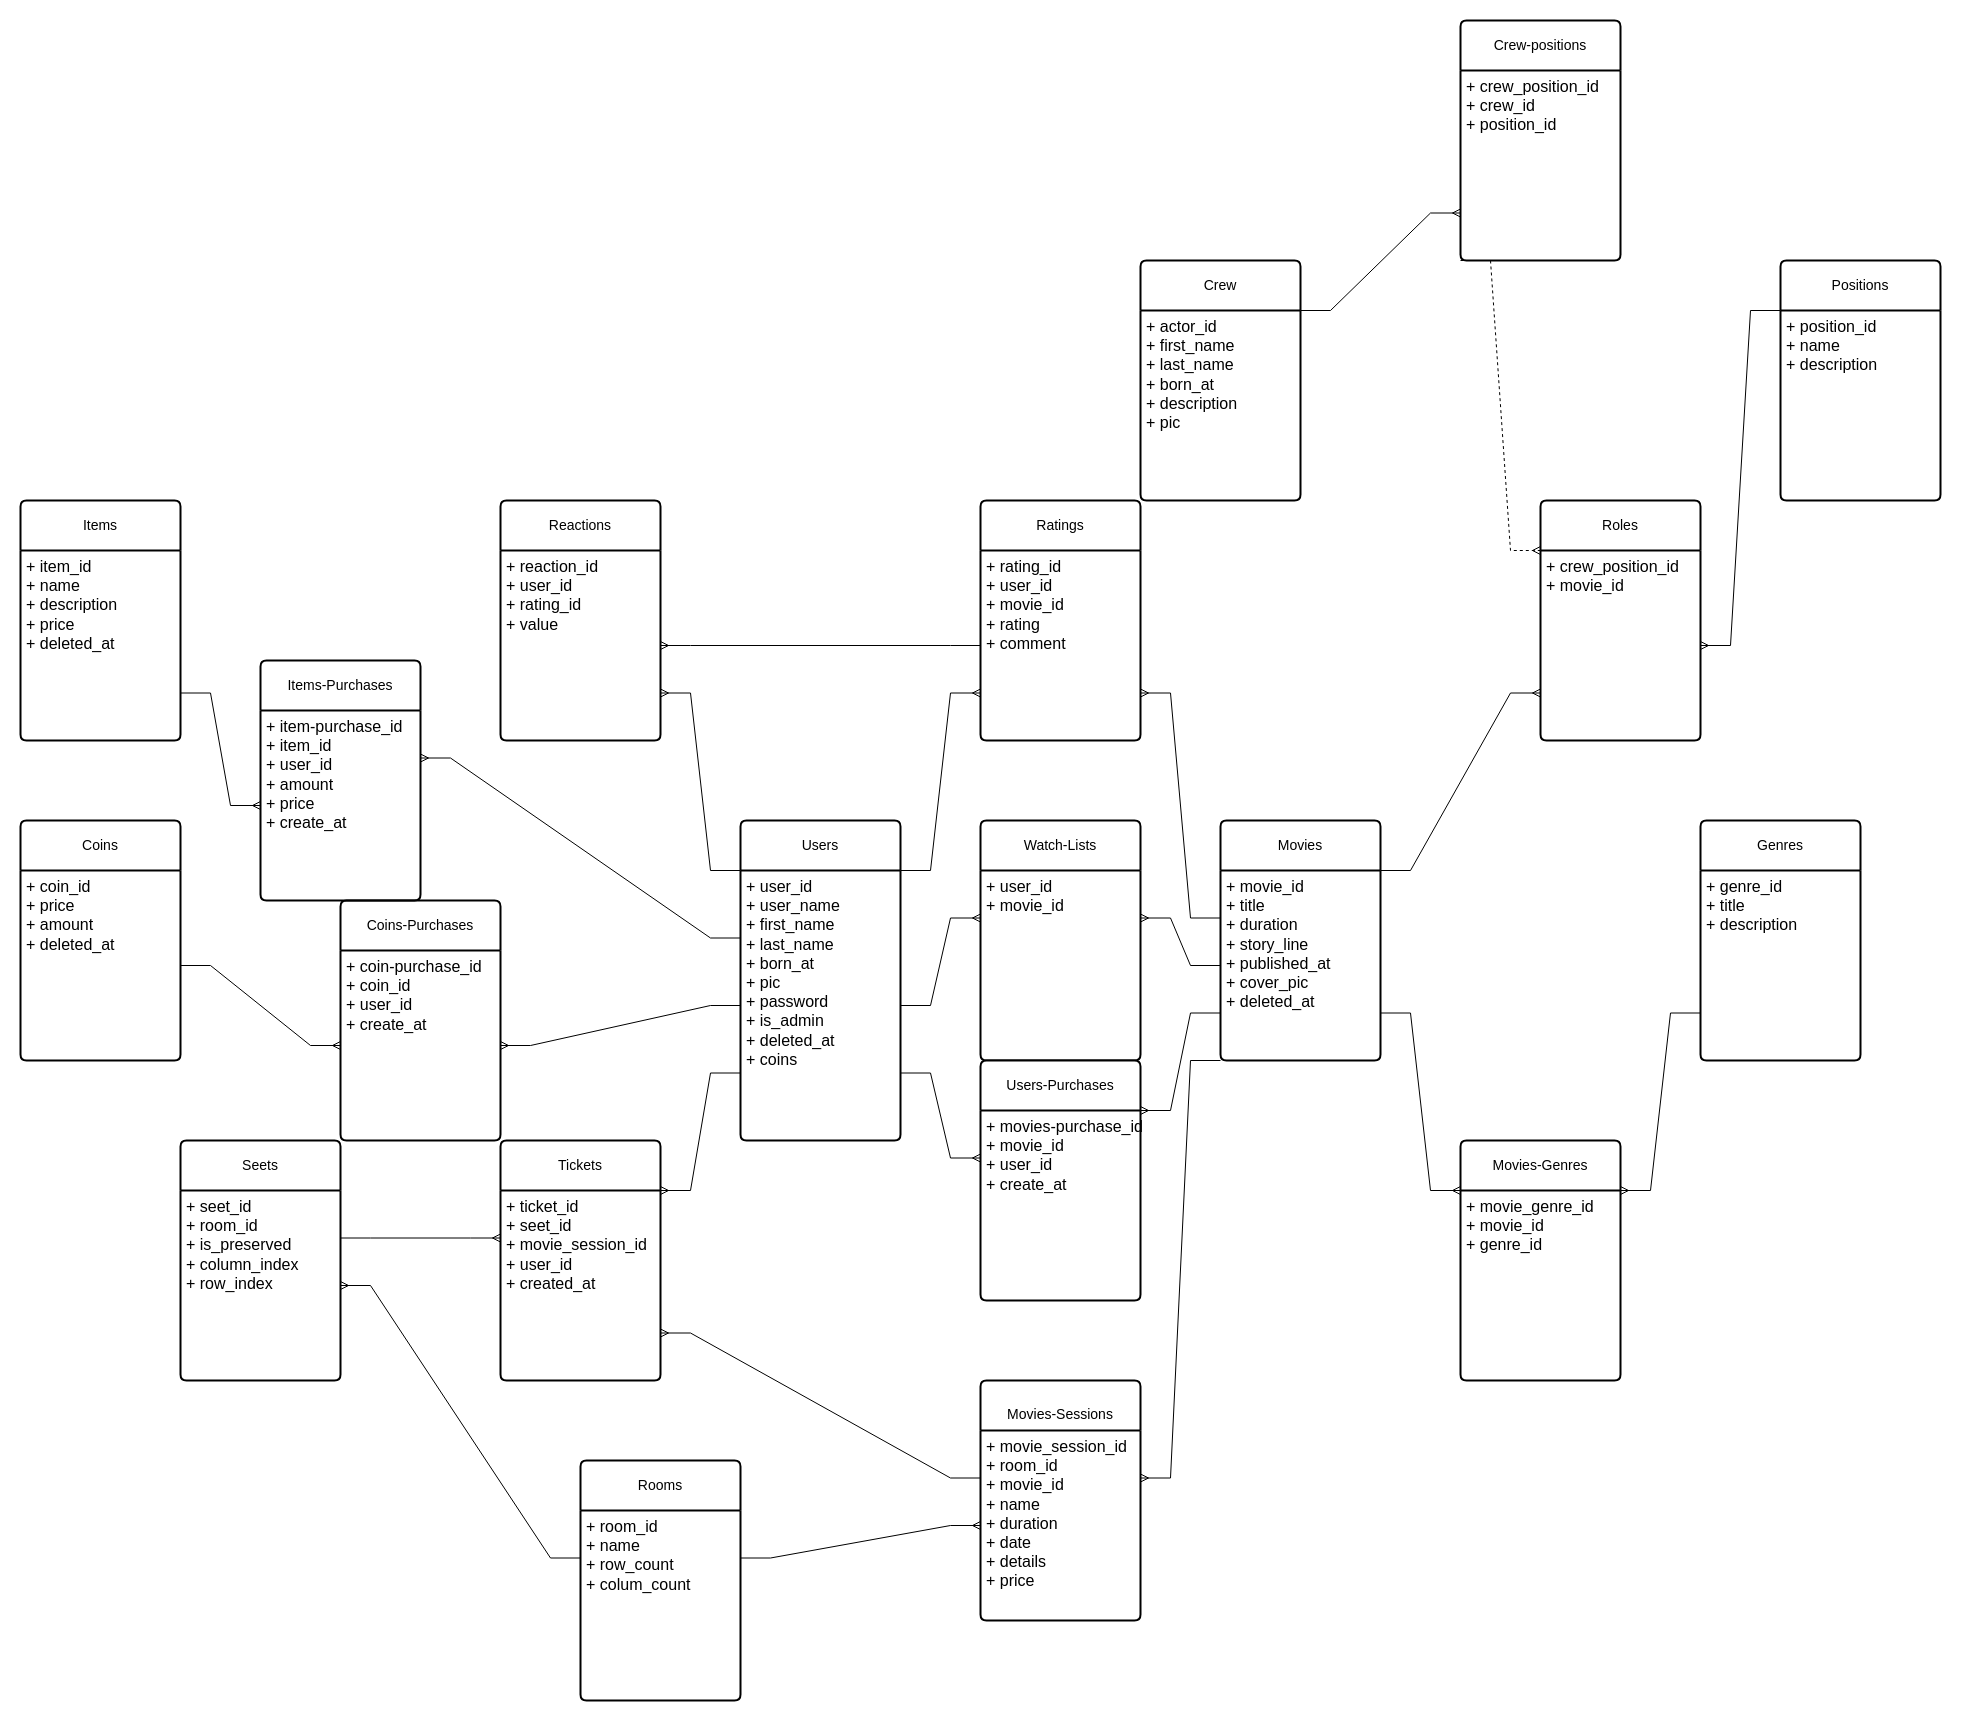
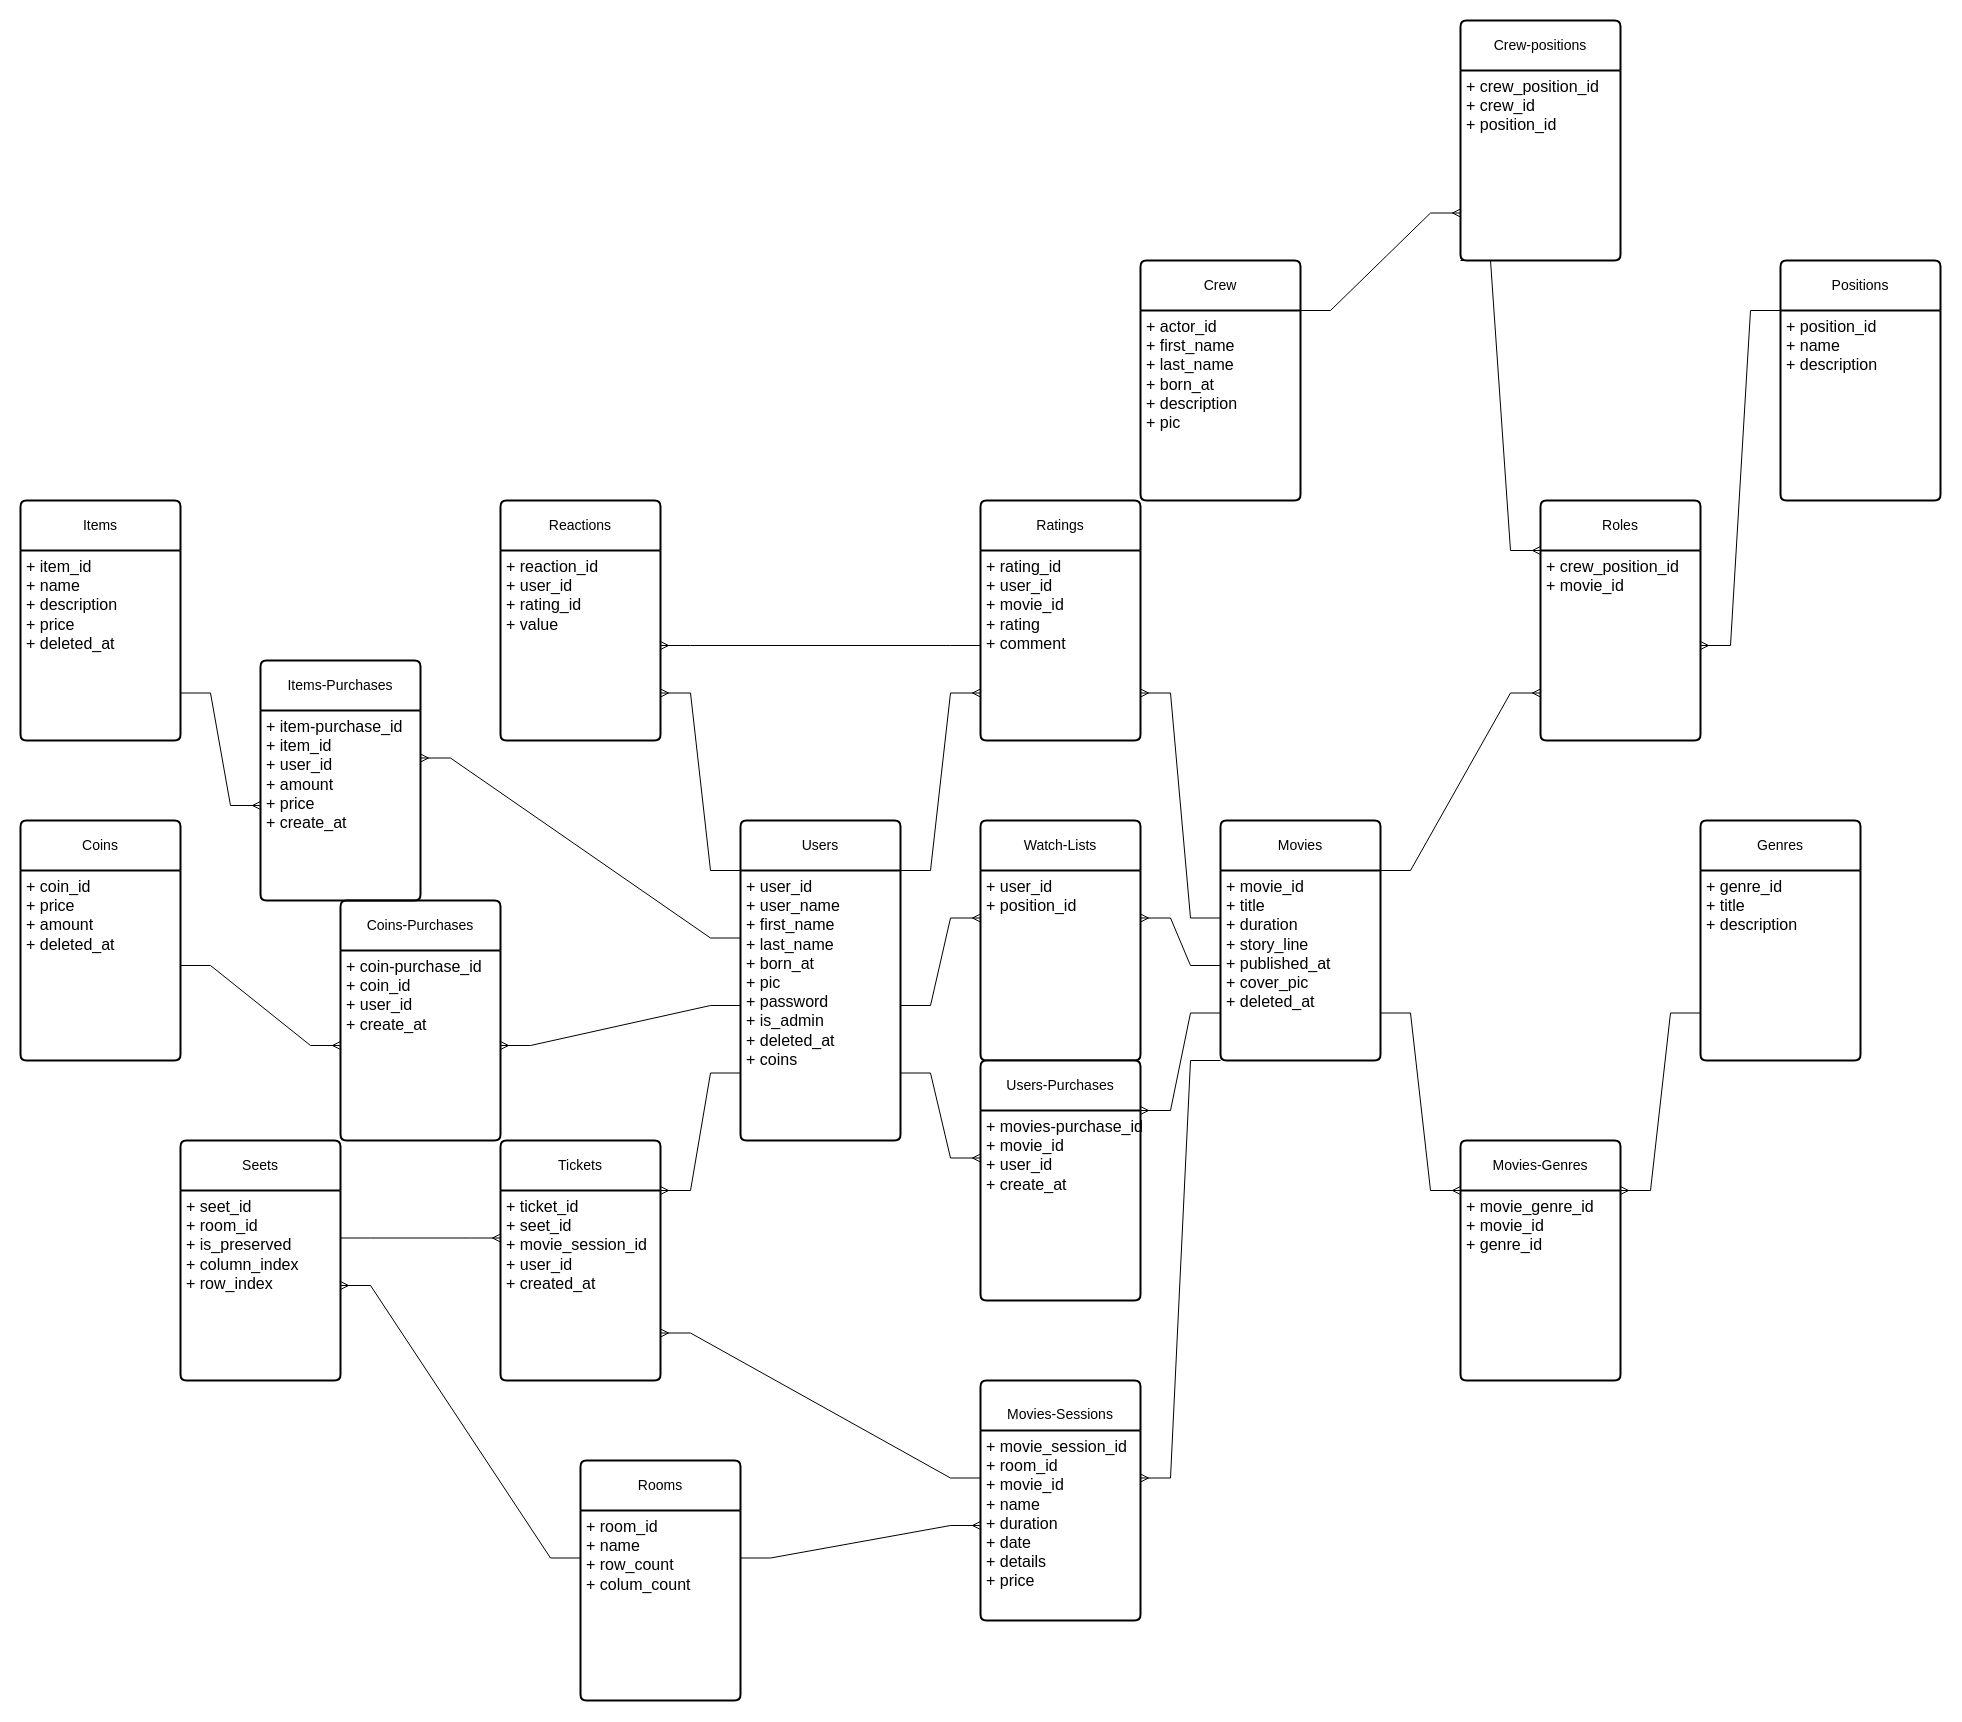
edge "+ crew_position_id + crew_id + position_id" -> "+ crew_position_id + movie_id": style dashed -> solid
node "+ user_id + movie_id": label "+ user_id + movie_id" -> "+ user_id + position_id"
